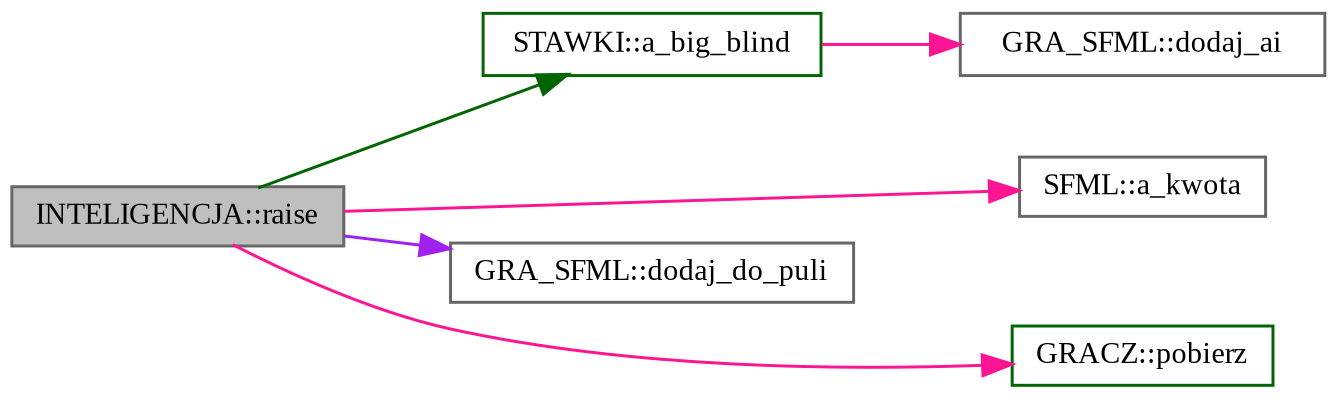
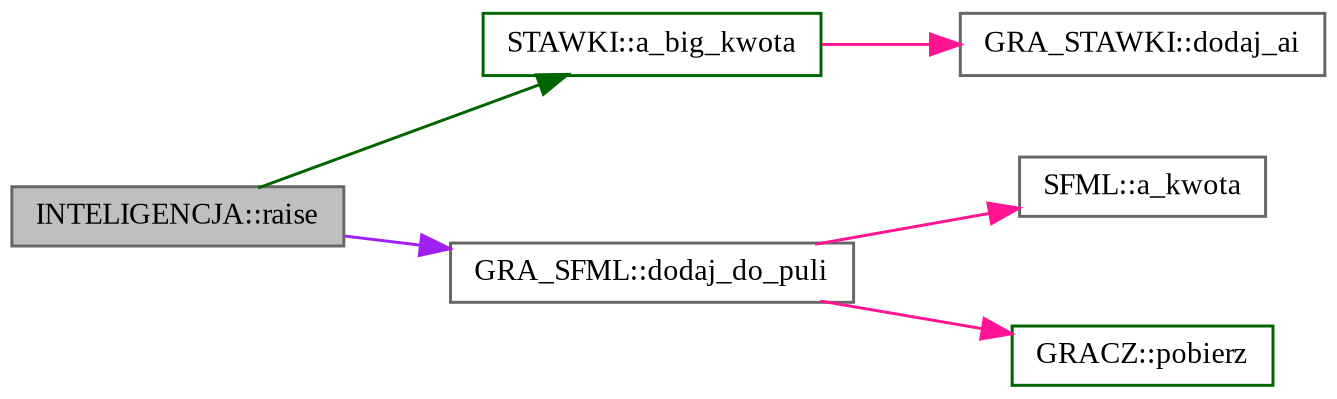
node "STAWKI::a_big_blind": label "STAWKI::a_big_blind" -> "STAWKI::a_big_kwota"
node "GRA_SFML::dodaj_ai": label "GRA_SFML::dodaj_ai" -> "GRA_STAWKI::dodaj_ai"
edge "INTELIGENCJA::raise" -> "SFML::a_kwota": now "GRA_SFML::dodaj_do_puli" -> "SFML::a_kwota"
edge "INTELIGENCJA::raise" -> "GRACZ::pobierz": now "GRA_SFML::dodaj_do_puli" -> "GRACZ::pobierz"
